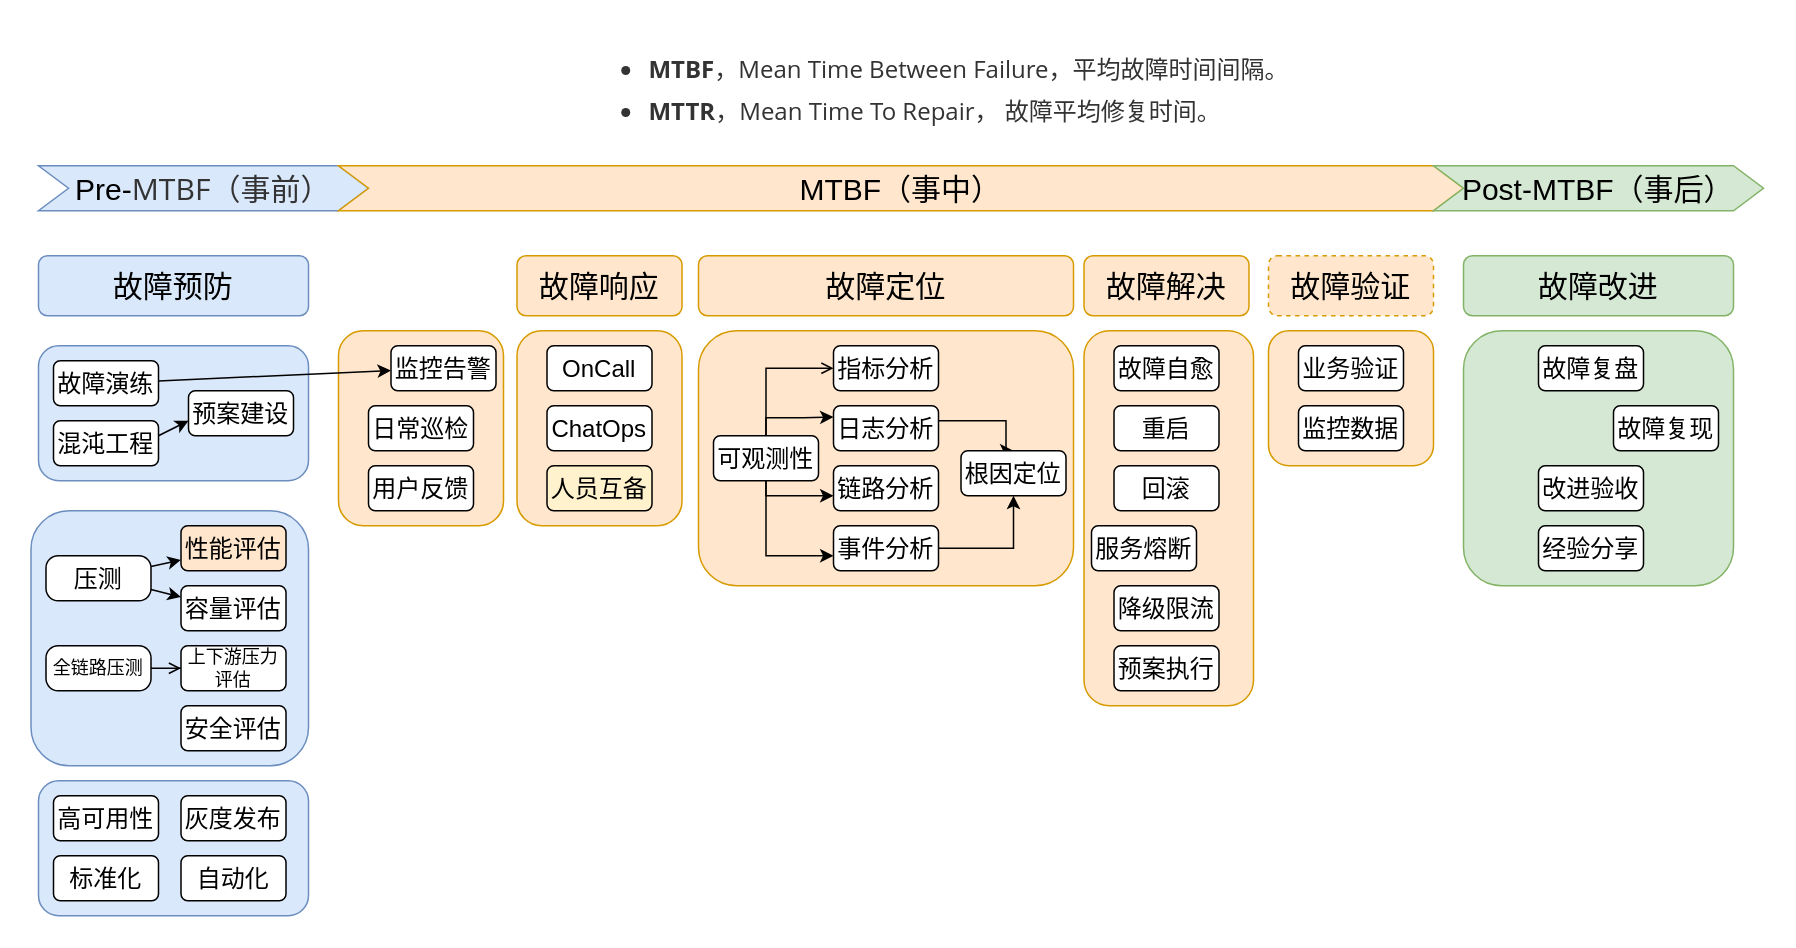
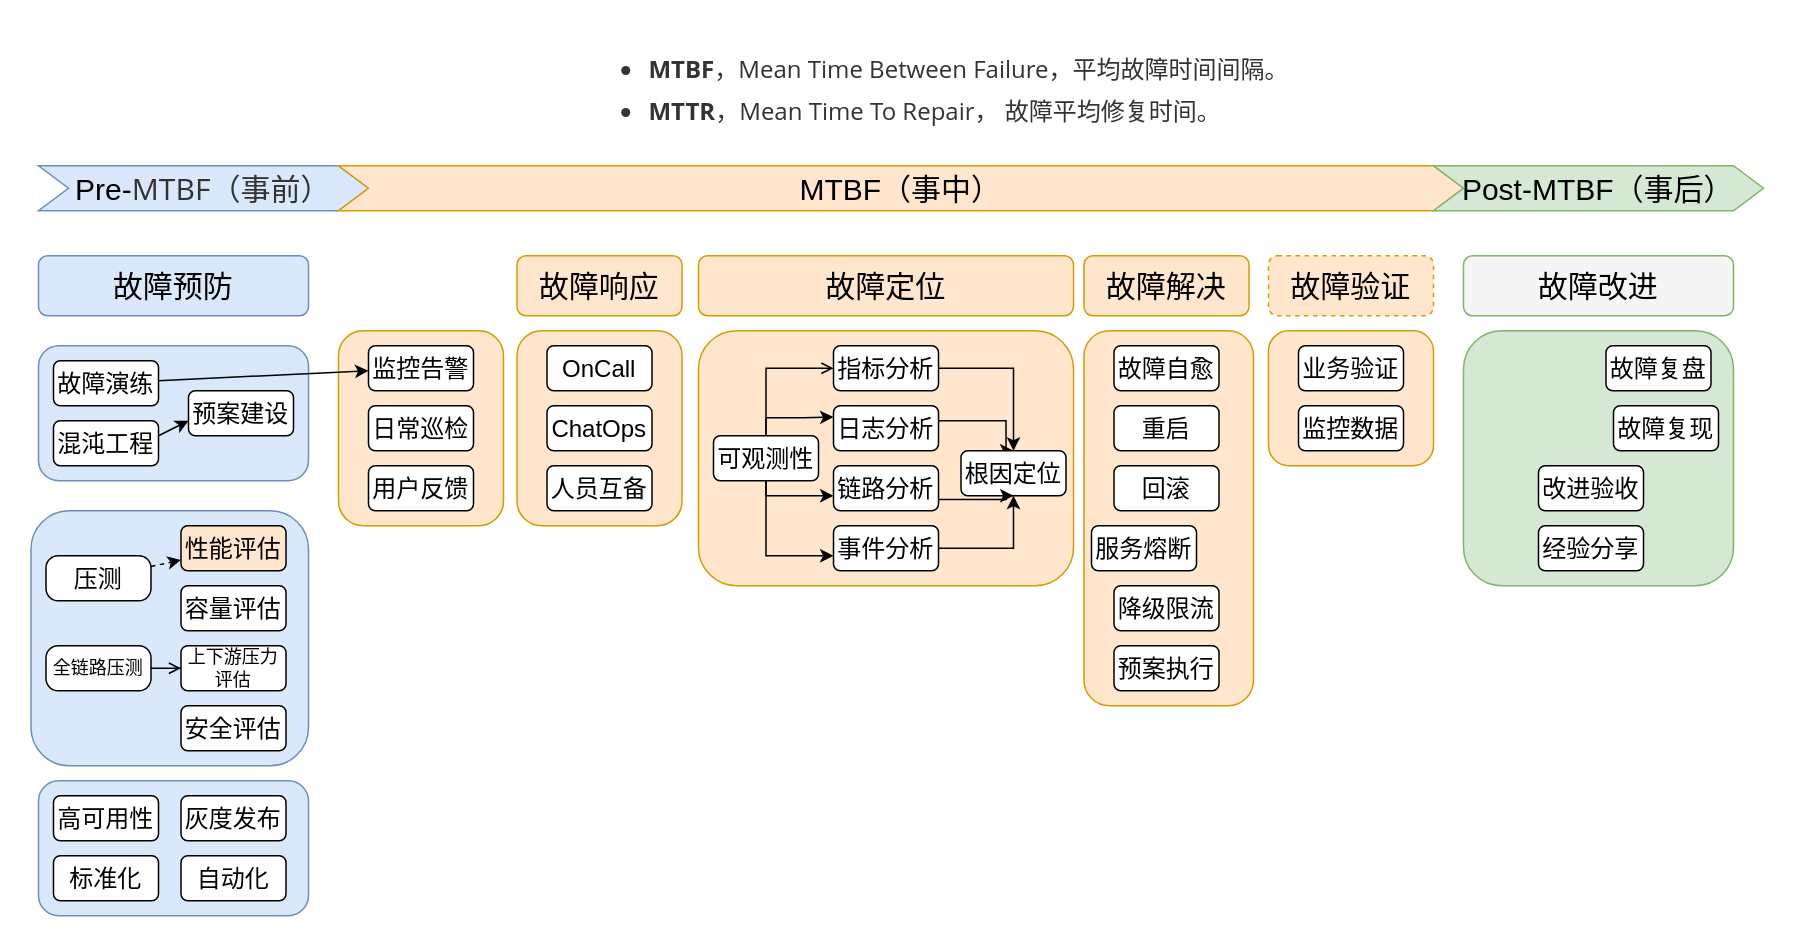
node "故障改进": fillcolor #d5e8d4 -> #f5f5f5
node "监控告警": moved (443, 368) -> (421, 368)
edge "指标分析" -> "根因定位": added
node "故障复盘": moved (1591, 368) -> (1658, 368)
node "人员互备": fillcolor #fff2cc -> #ffffff
edge "链路分析" -> "根因定位": added
edge "压测" -> "性能评估": style solid -> dashed
edge "压测" -> "容量评估": removed
